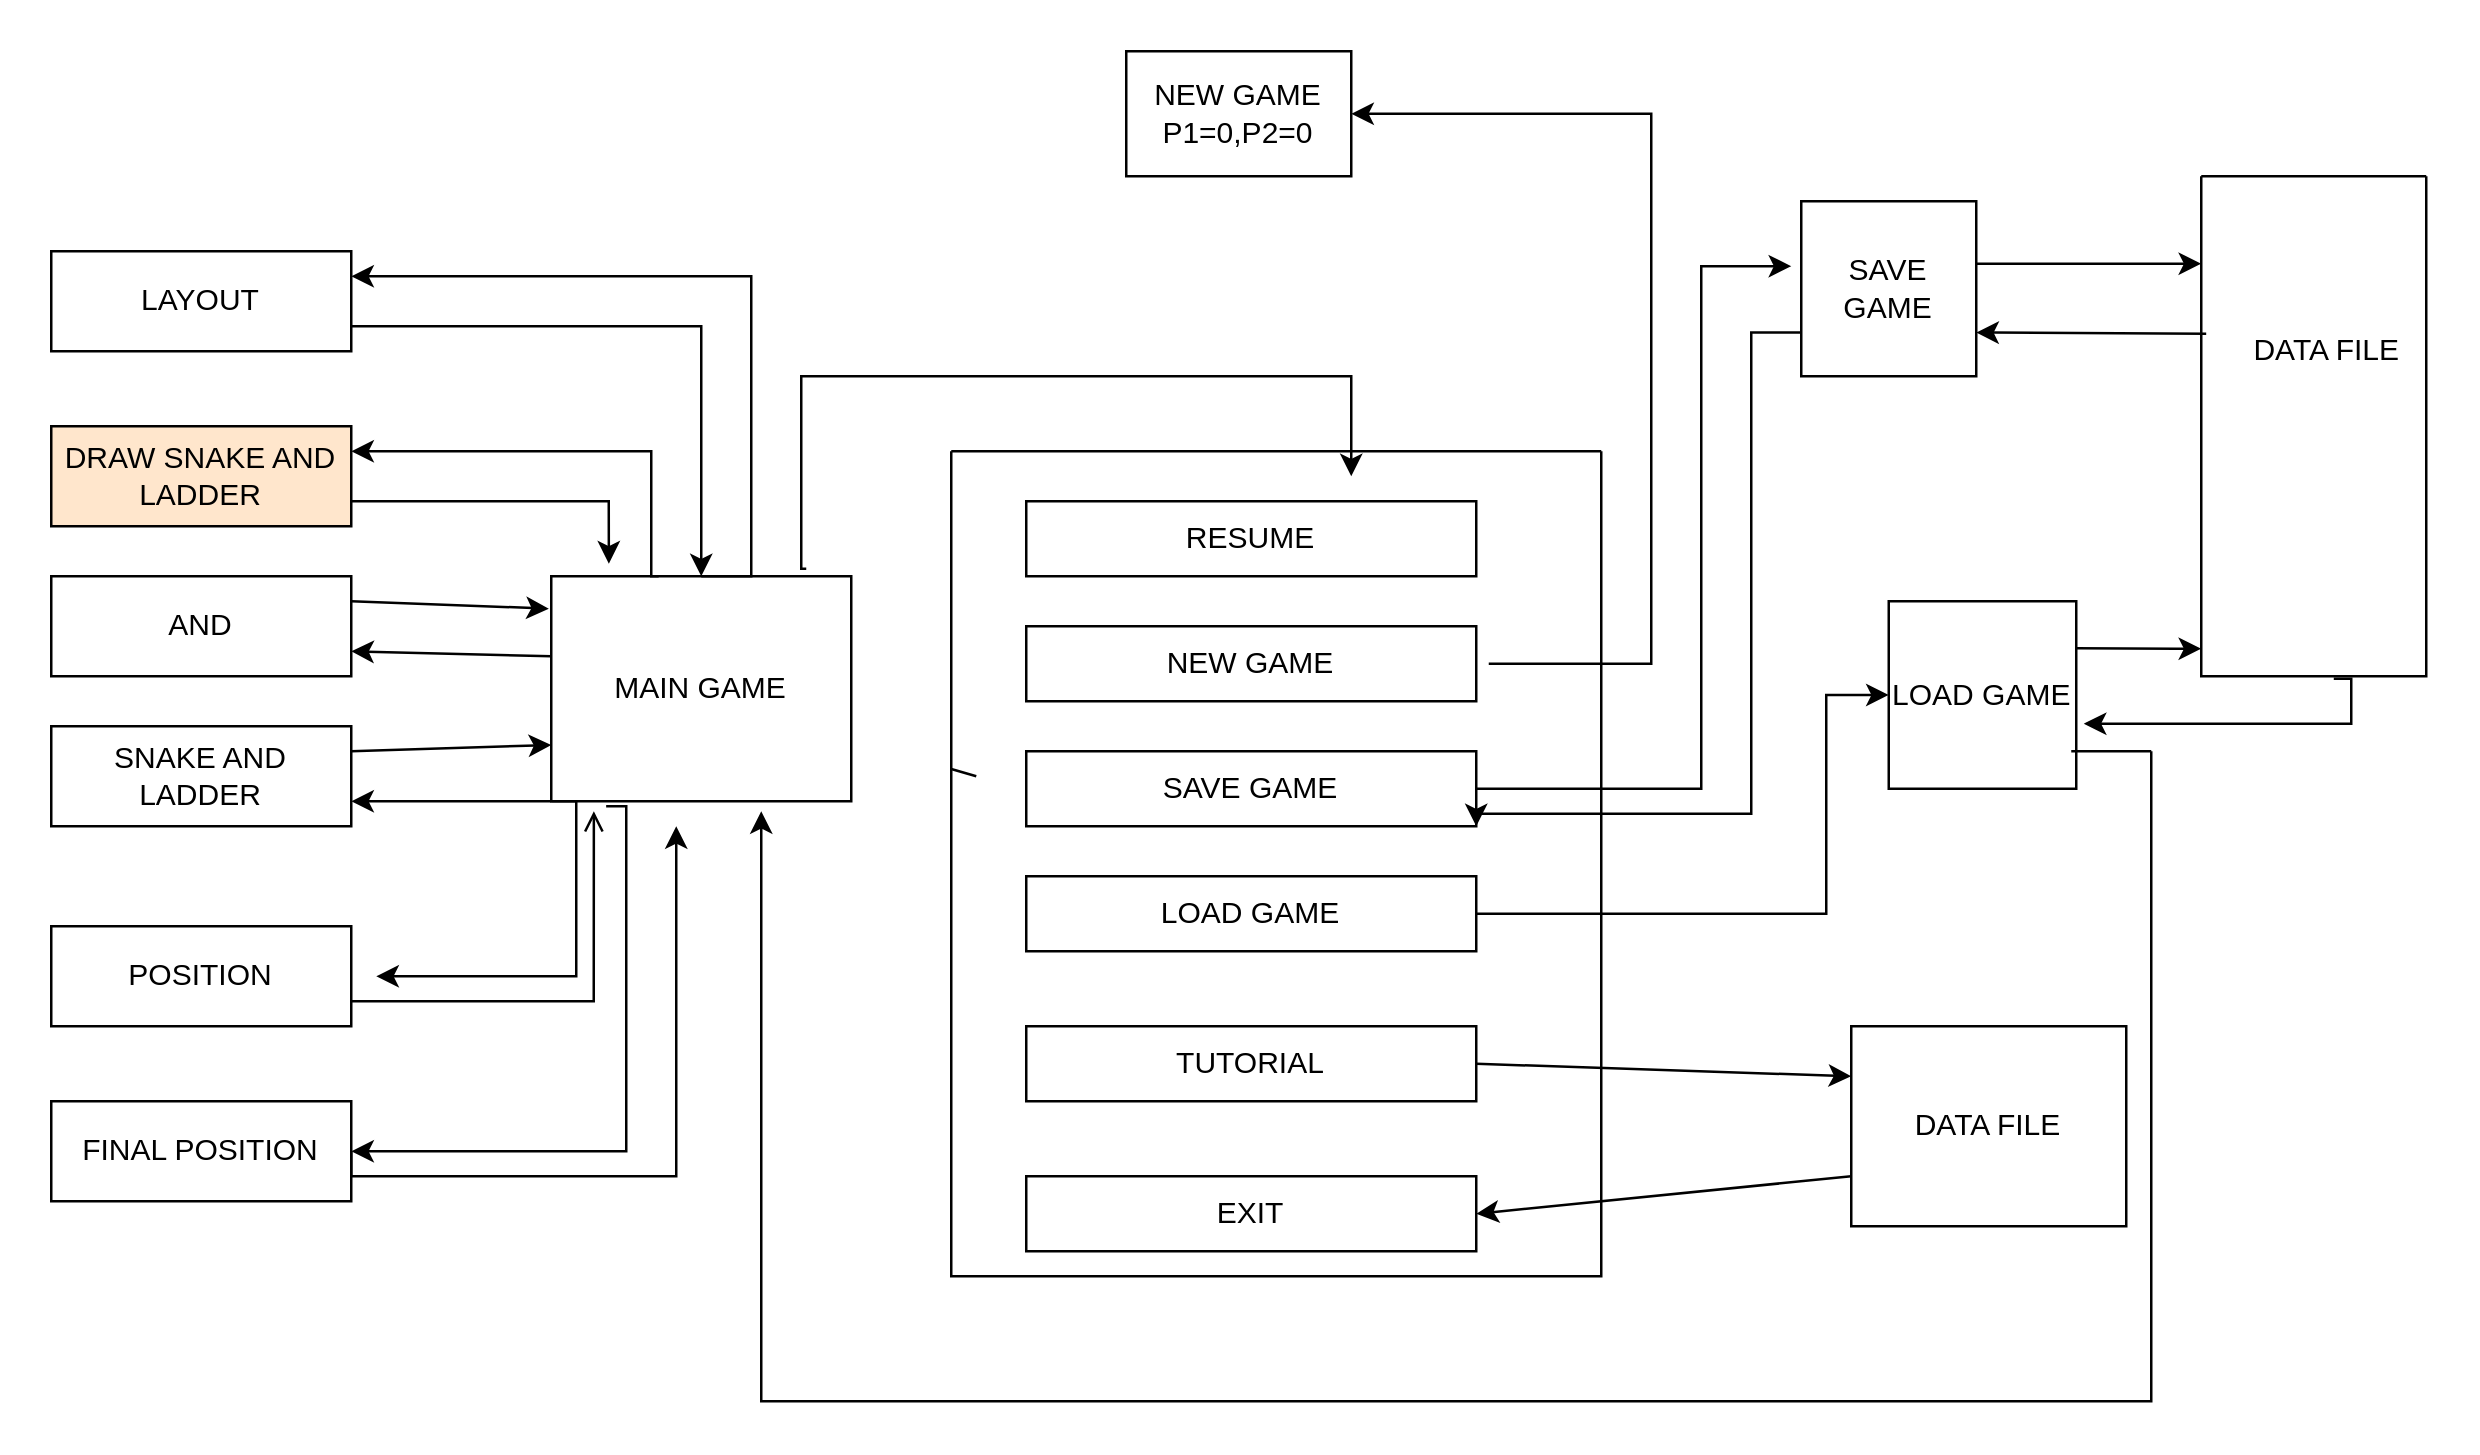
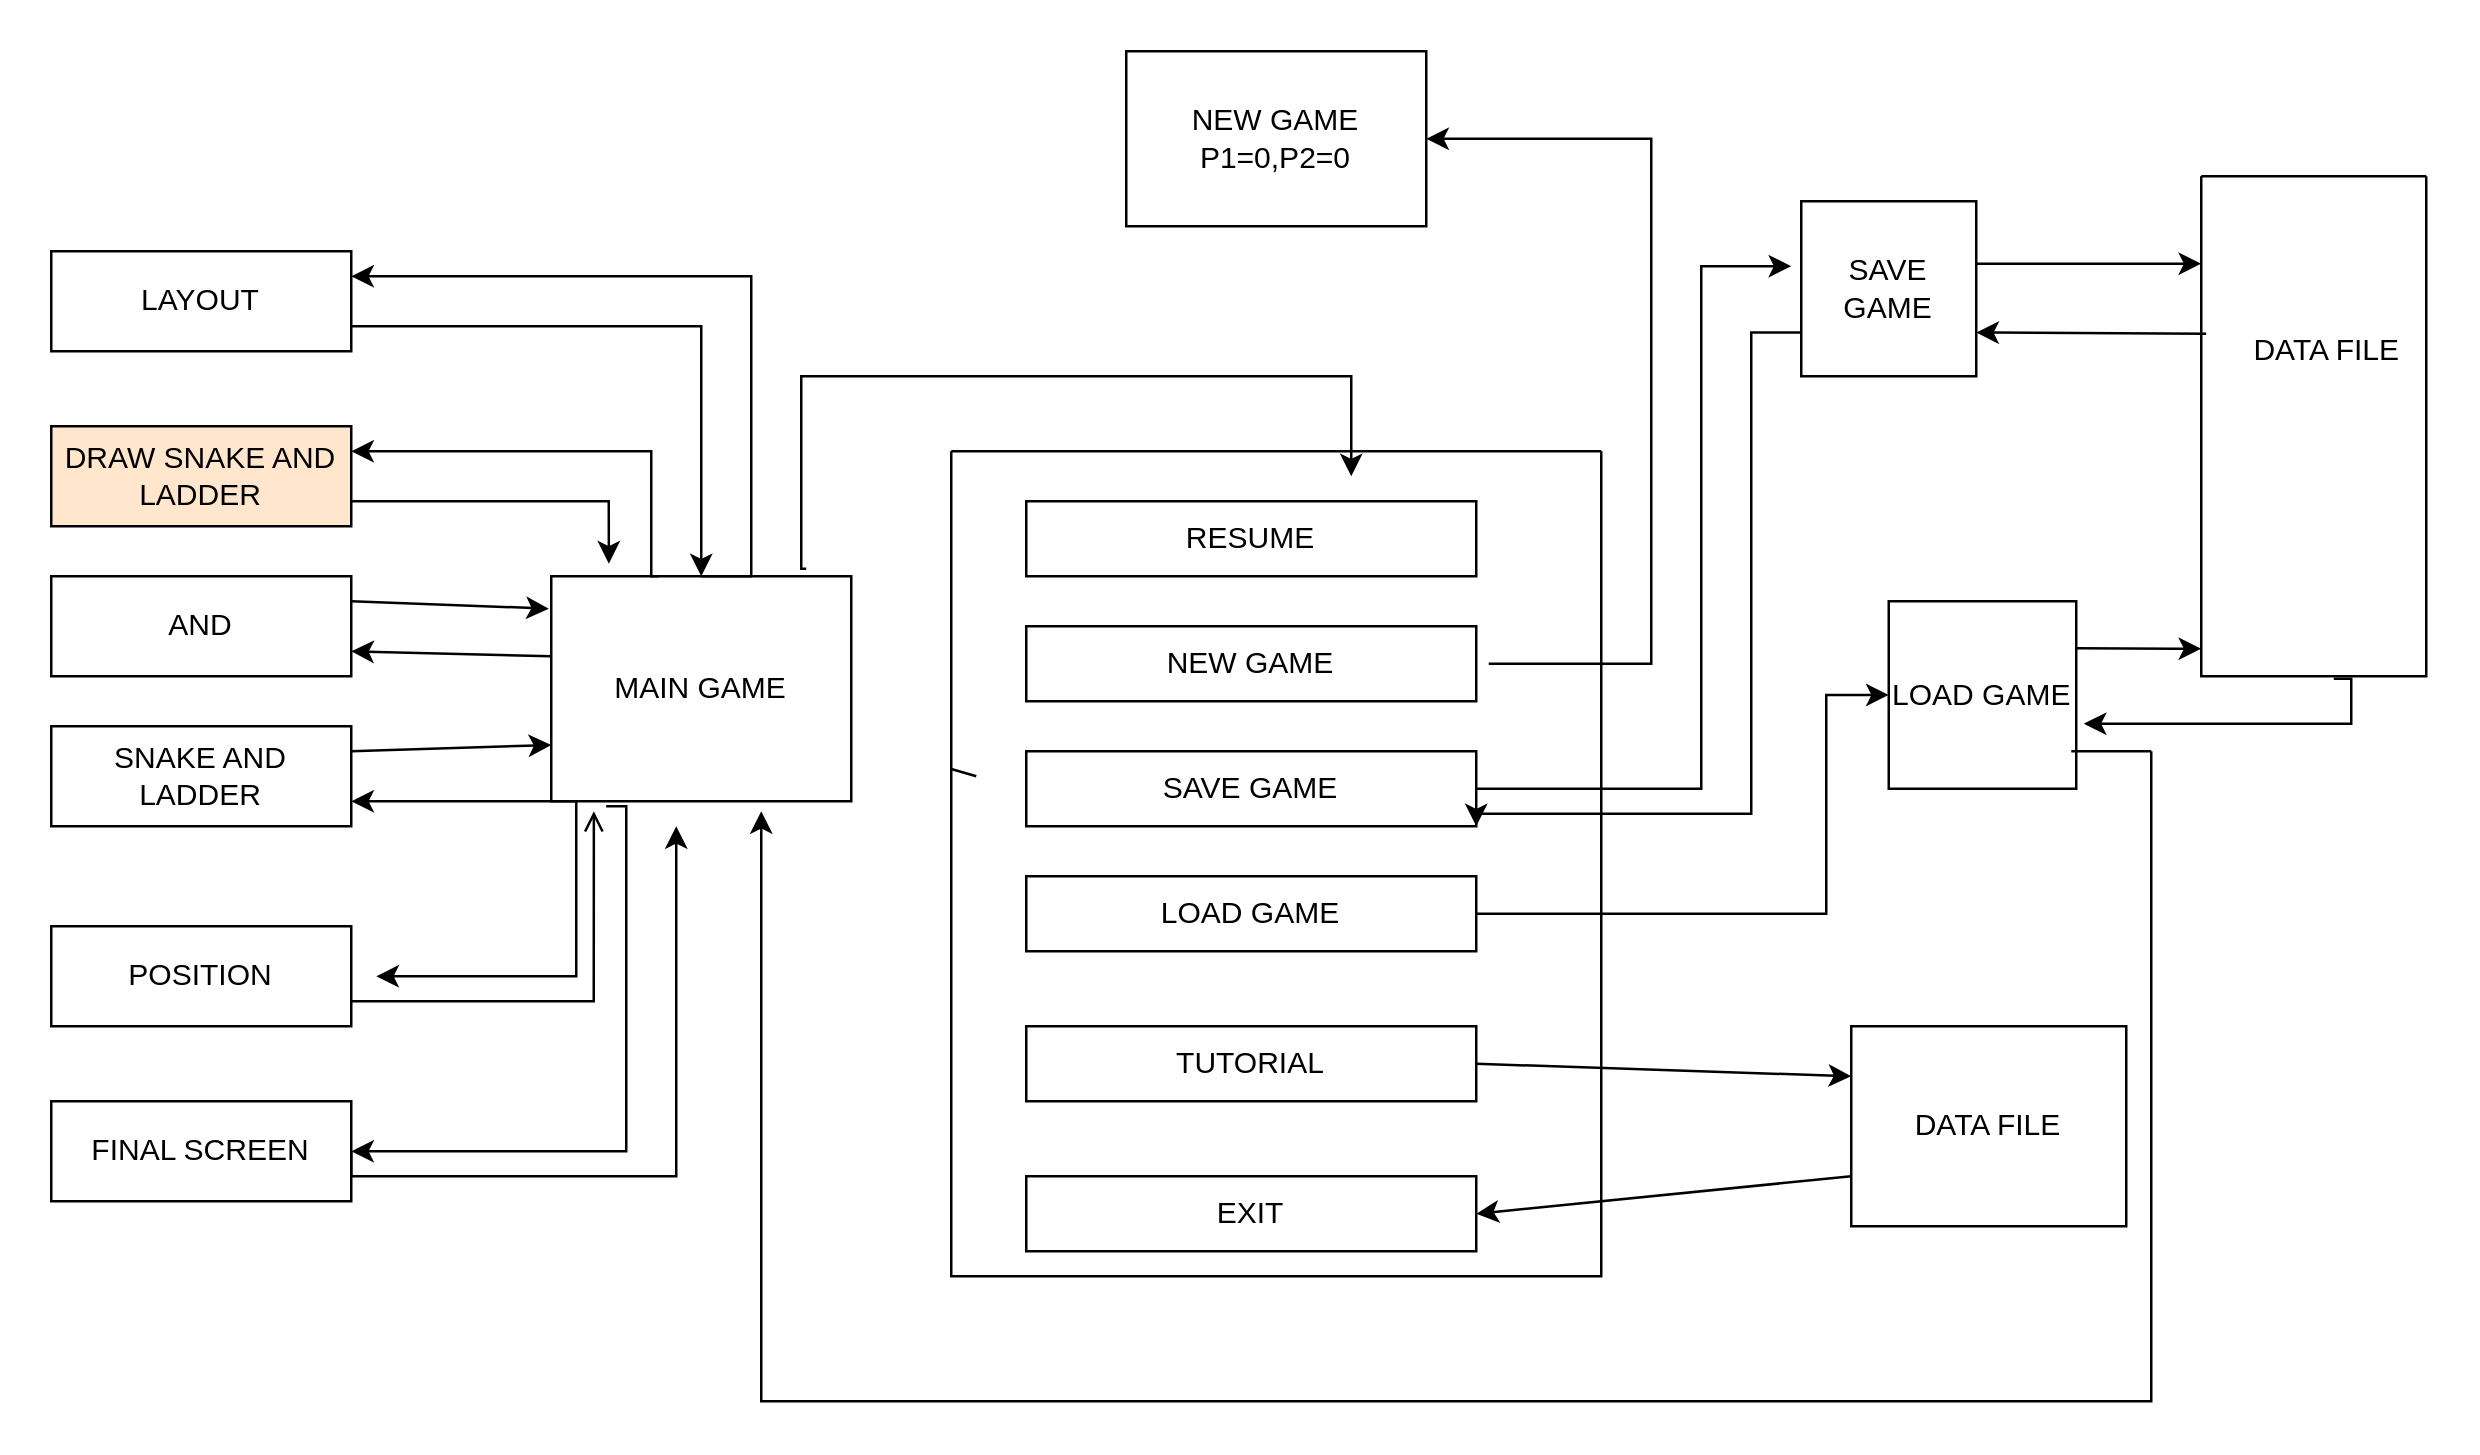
node "NEW GAME P1=0,P2=0": size 225x125 -> 300x175
node "FINAL POSITION": label "FINAL POSITION" -> "FINAL SCREEN"
